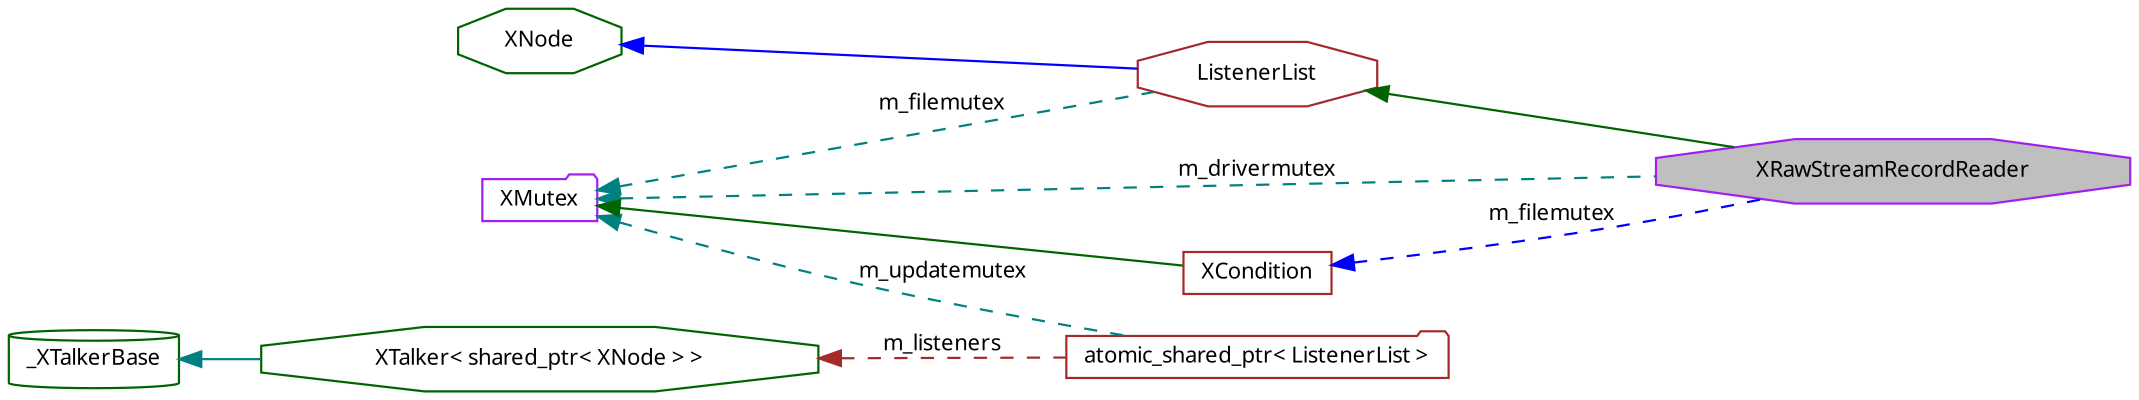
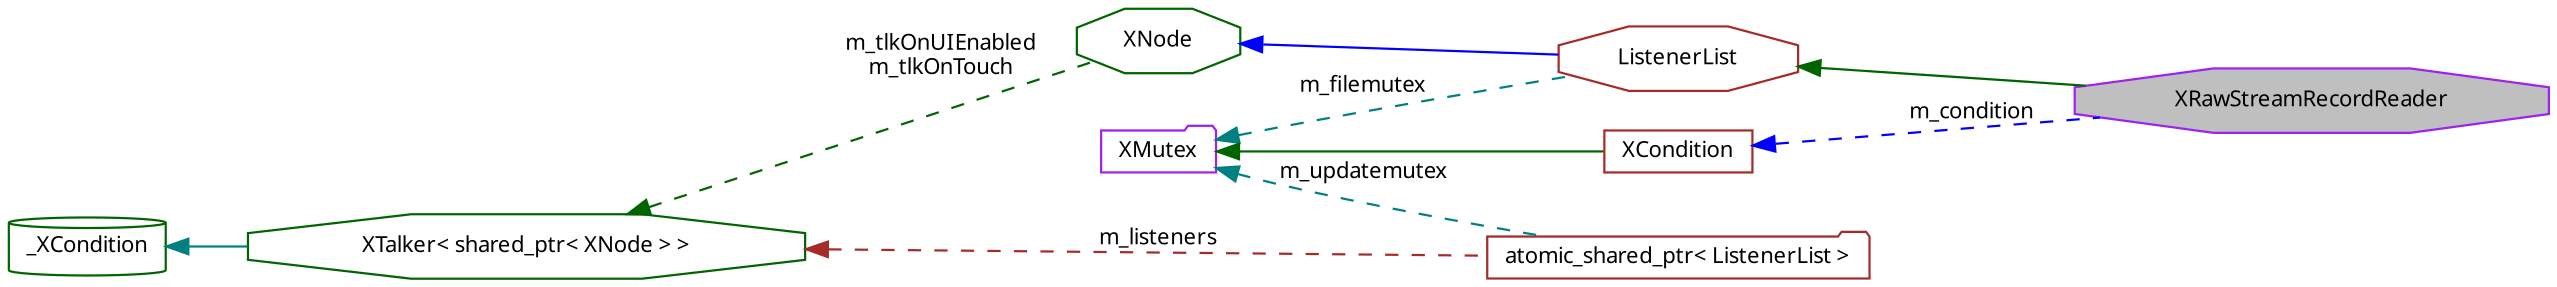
edge "XNode" -> "XTalker< shared_ptr< XNode > >": added, label "m_tlkOnUIEnabled m_tlkOnTouch"
edge "XRawStreamRecordReader" -> "XMutex": removed, label "m_drivermutex"
edge "XRawStreamRecordReader" -> "XCondition": label "m_filemutex" -> "m_condition"
node "_XTalkerBase": label "_XTalkerBase" -> "_XCondition"
